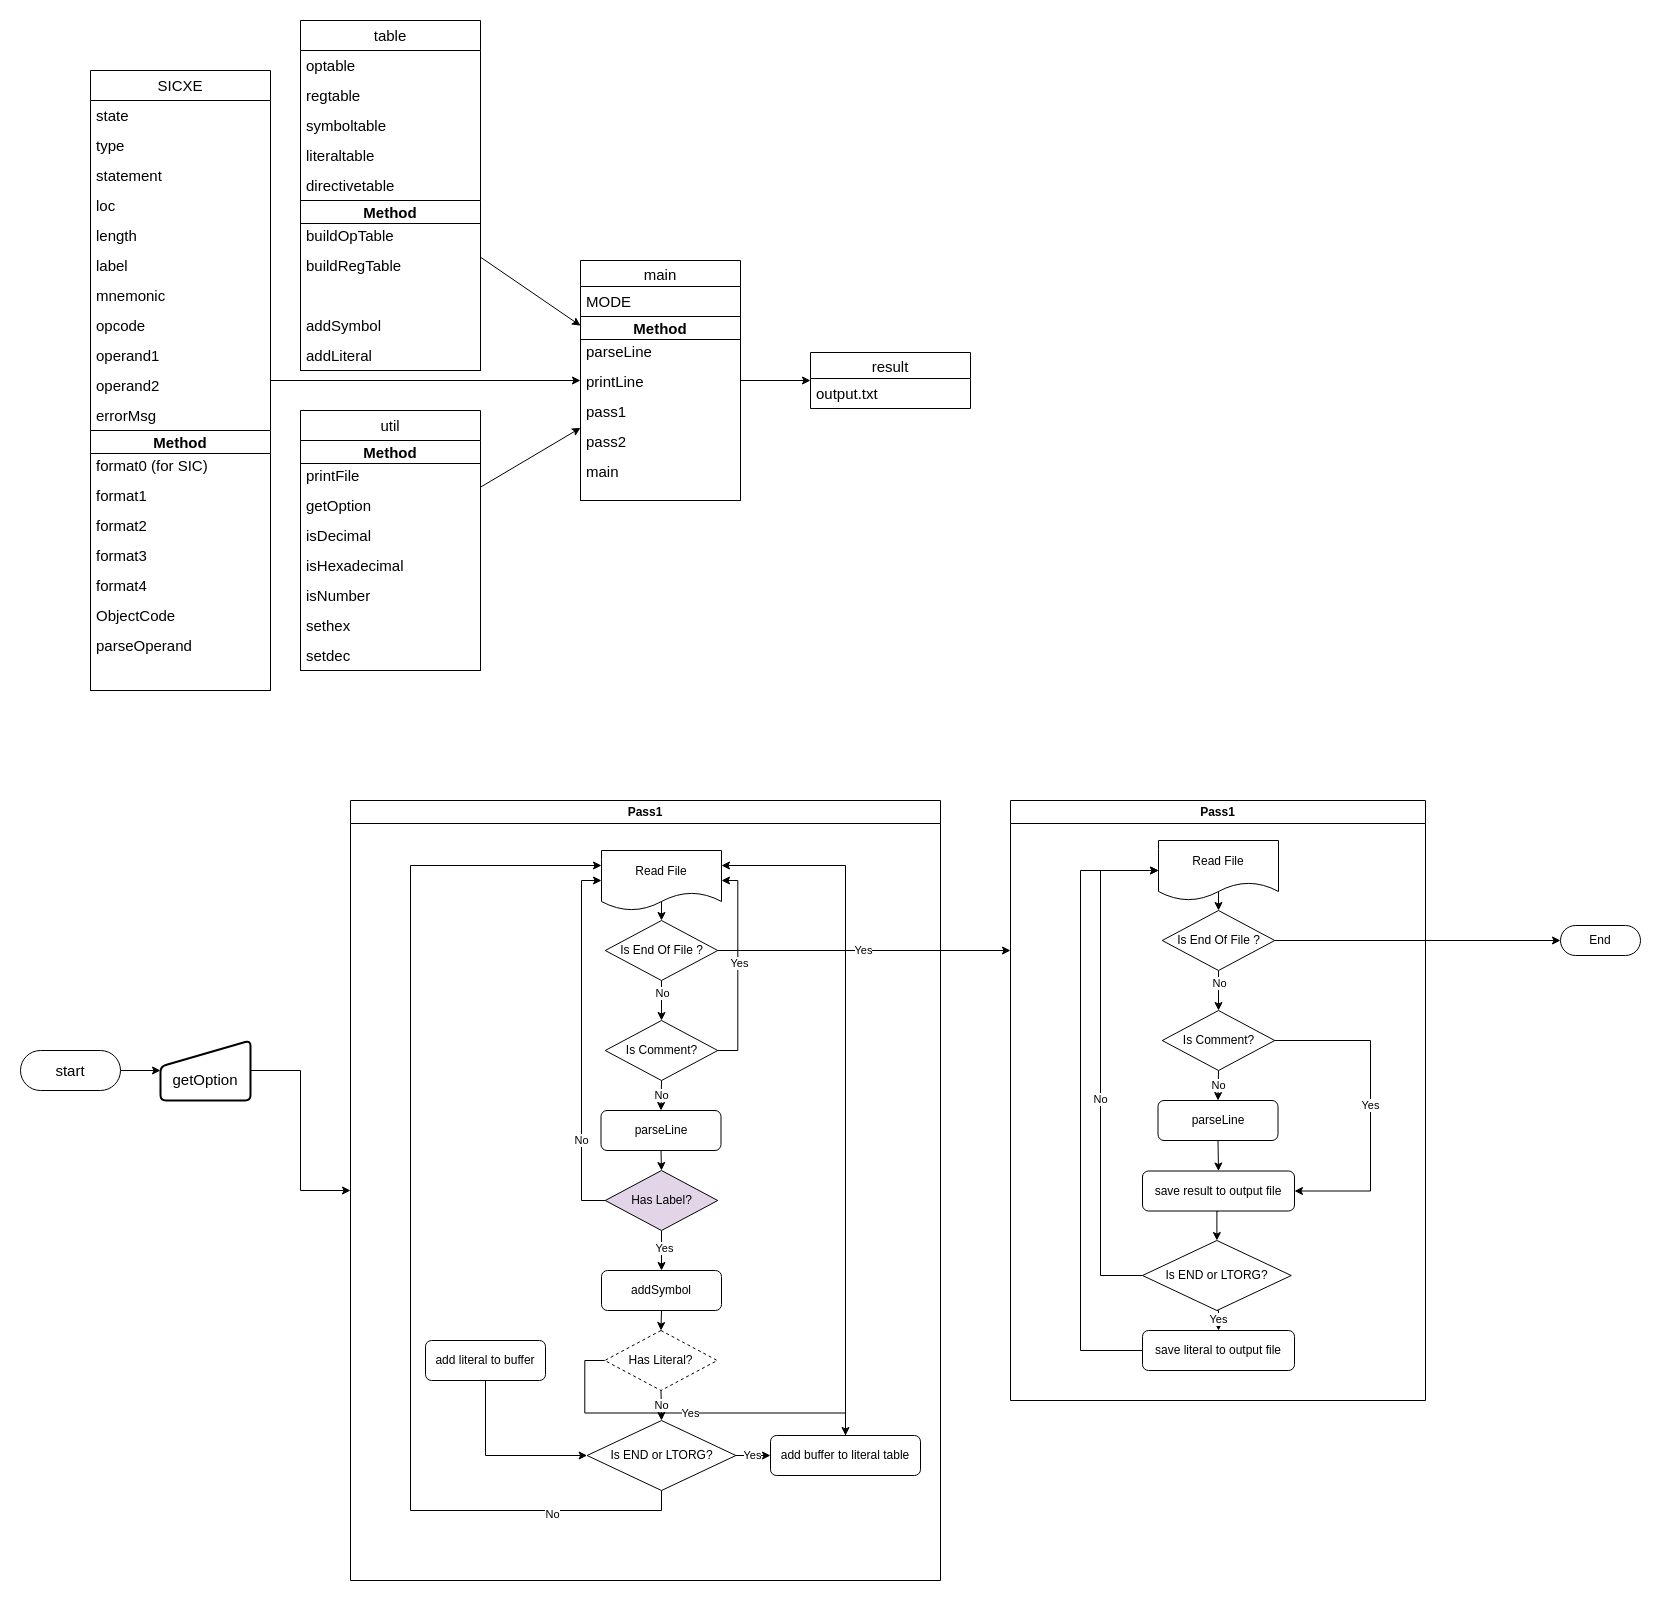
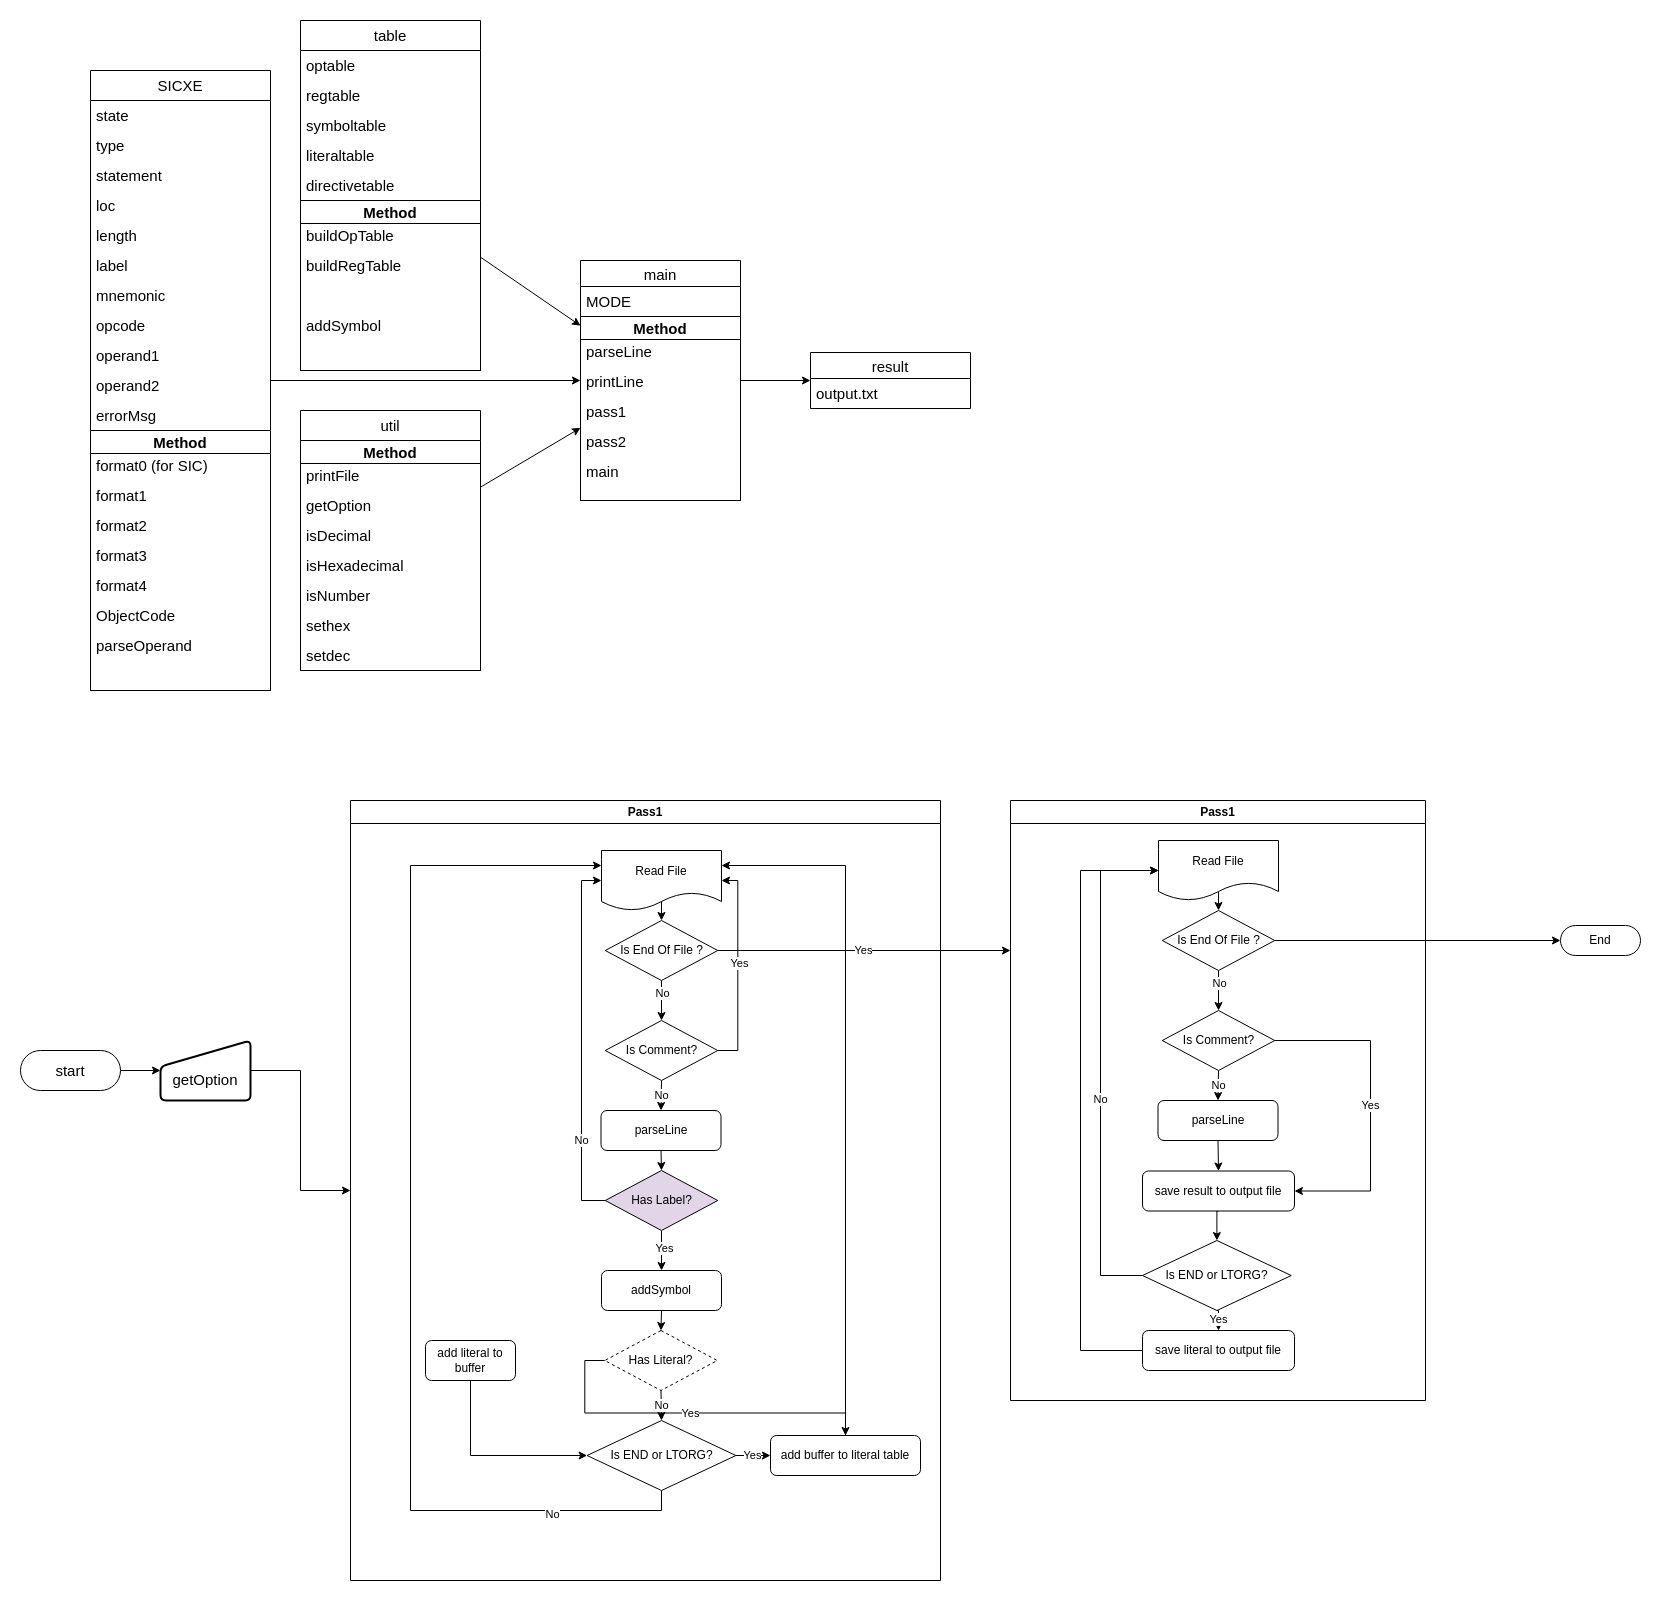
node "addLiteral": removed
node "add literal to buffer": size 120x40 -> 90x40
